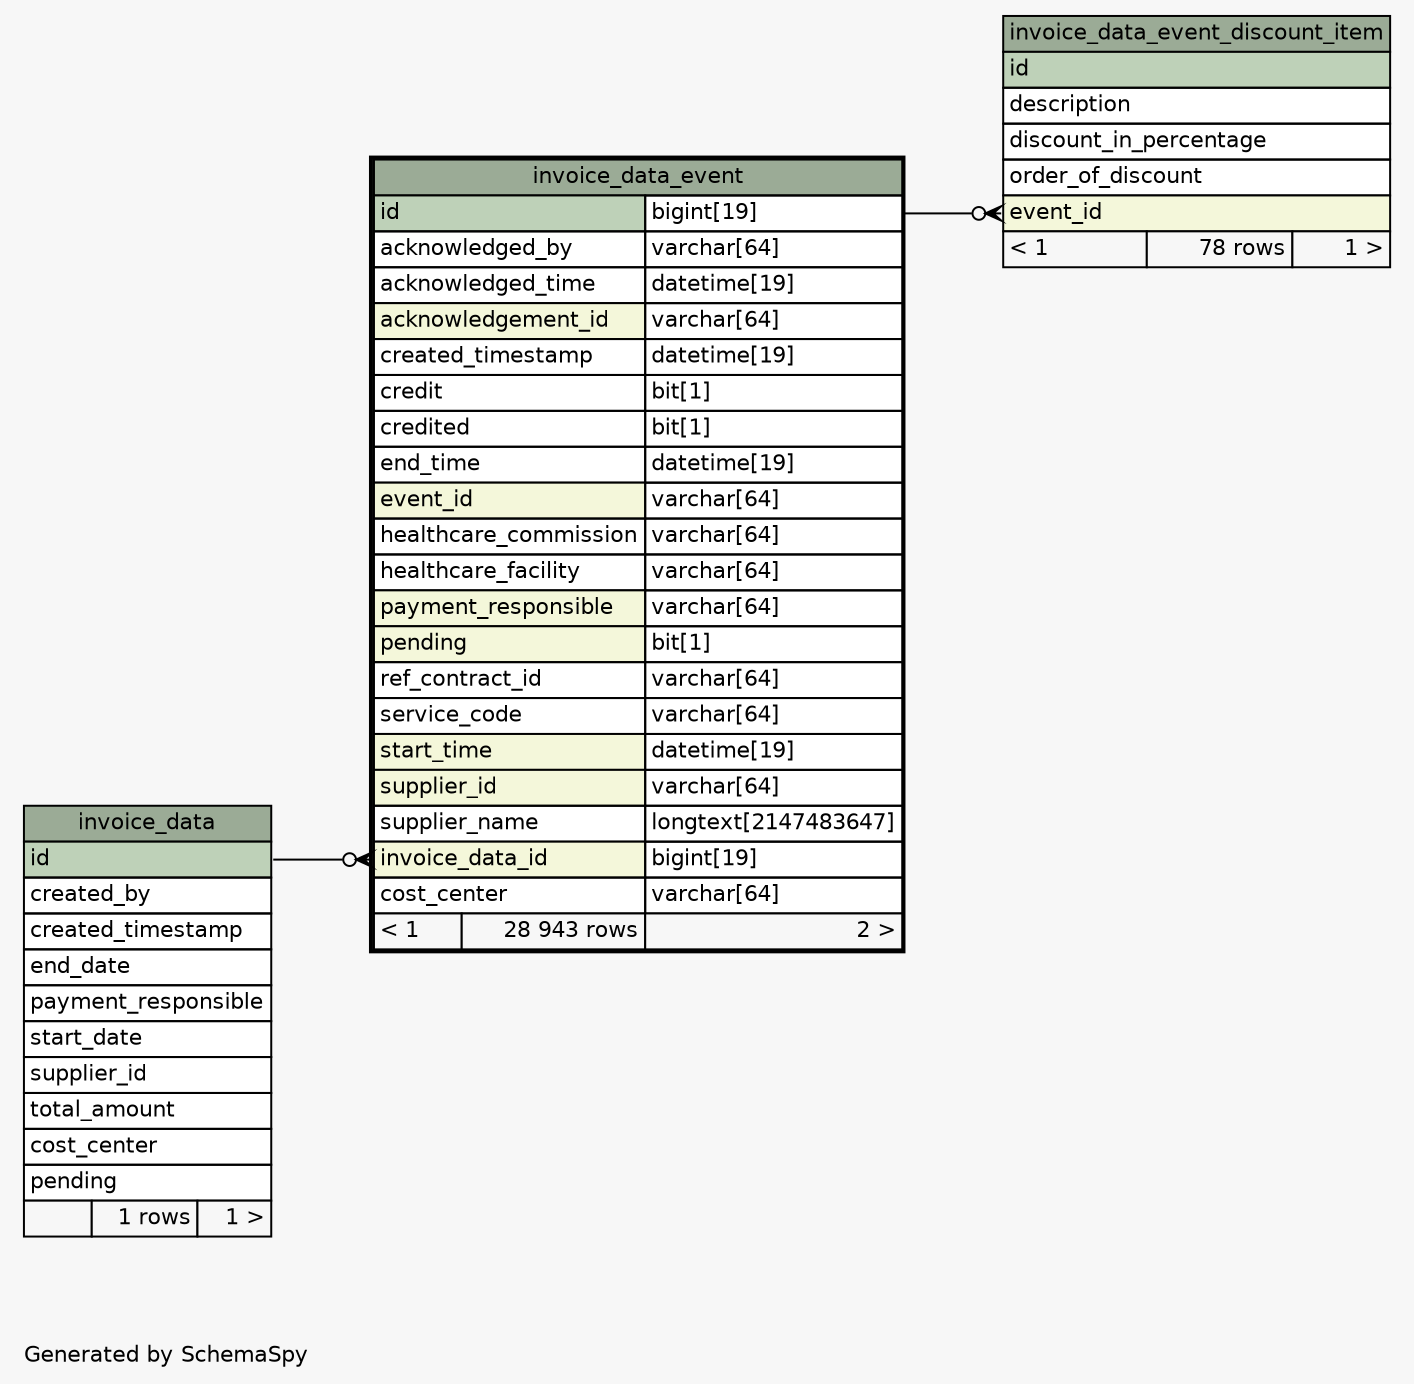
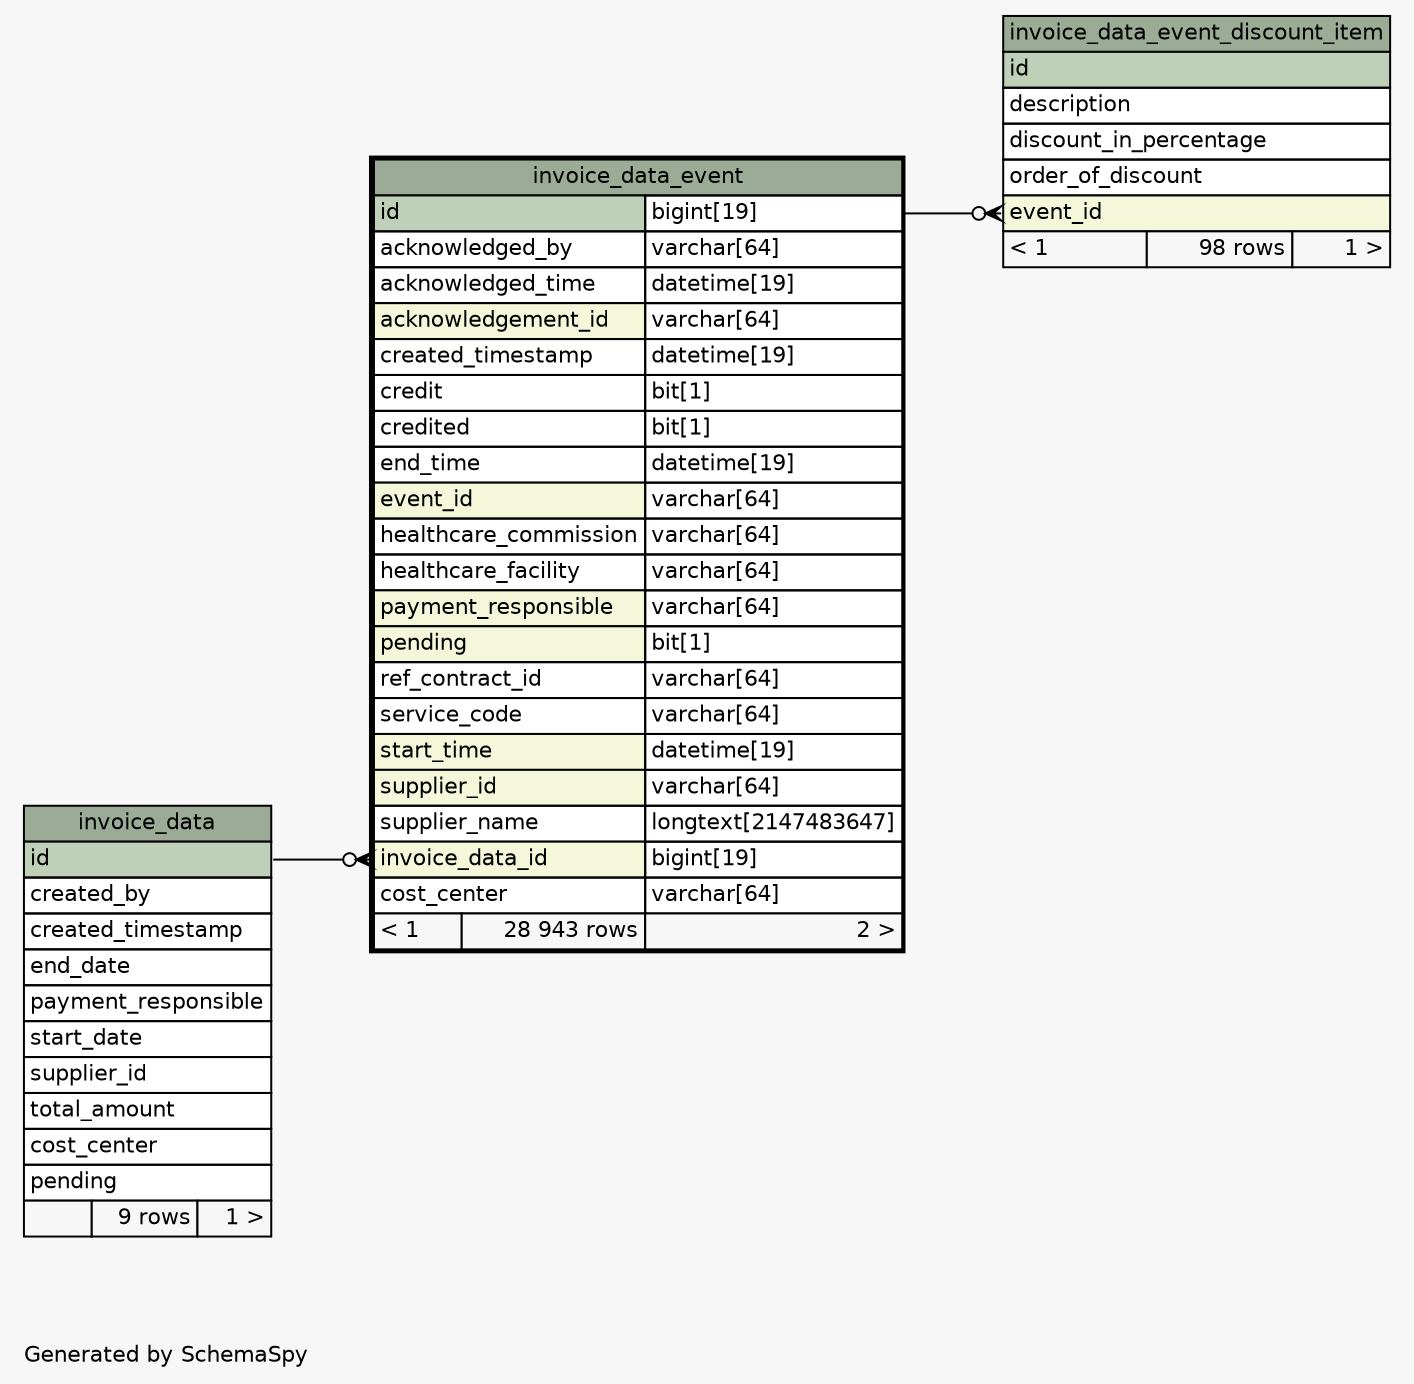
node "invoice_data_event_discount_item": text "78 rows" -> "98 rows"
node "invoice_data": text "1 rows" -> "9 rows"
